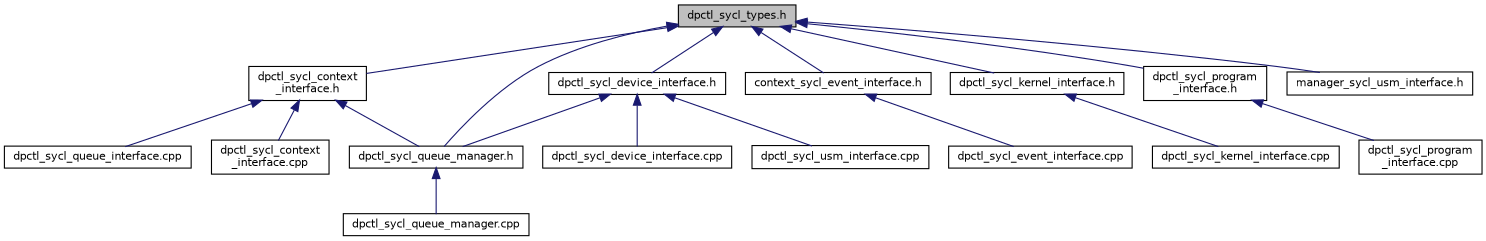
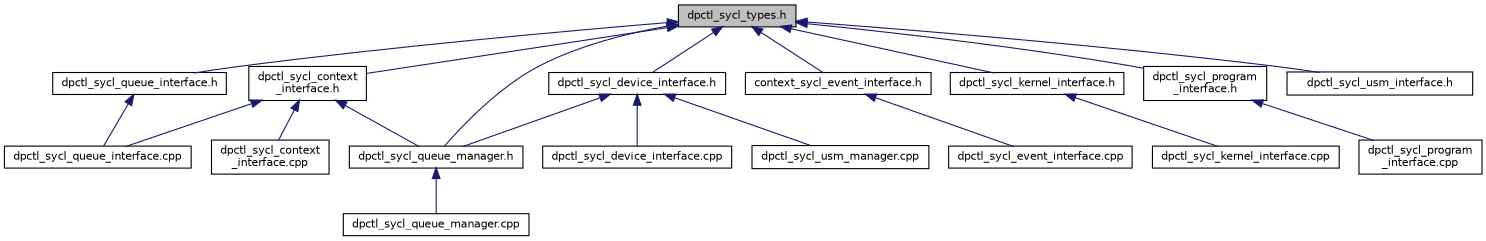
node "dpctl_sycl_queue_interface.h": added
node "manager_sycl_usm_interface.h": label "manager_sycl_usm_interface.h" -> "dpctl_sycl_usm_interface.h"
node "dpctl_sycl_usm_interface.cpp": label "dpctl_sycl_usm_interface.cpp" -> "dpctl_sycl_usm_manager.cpp"
